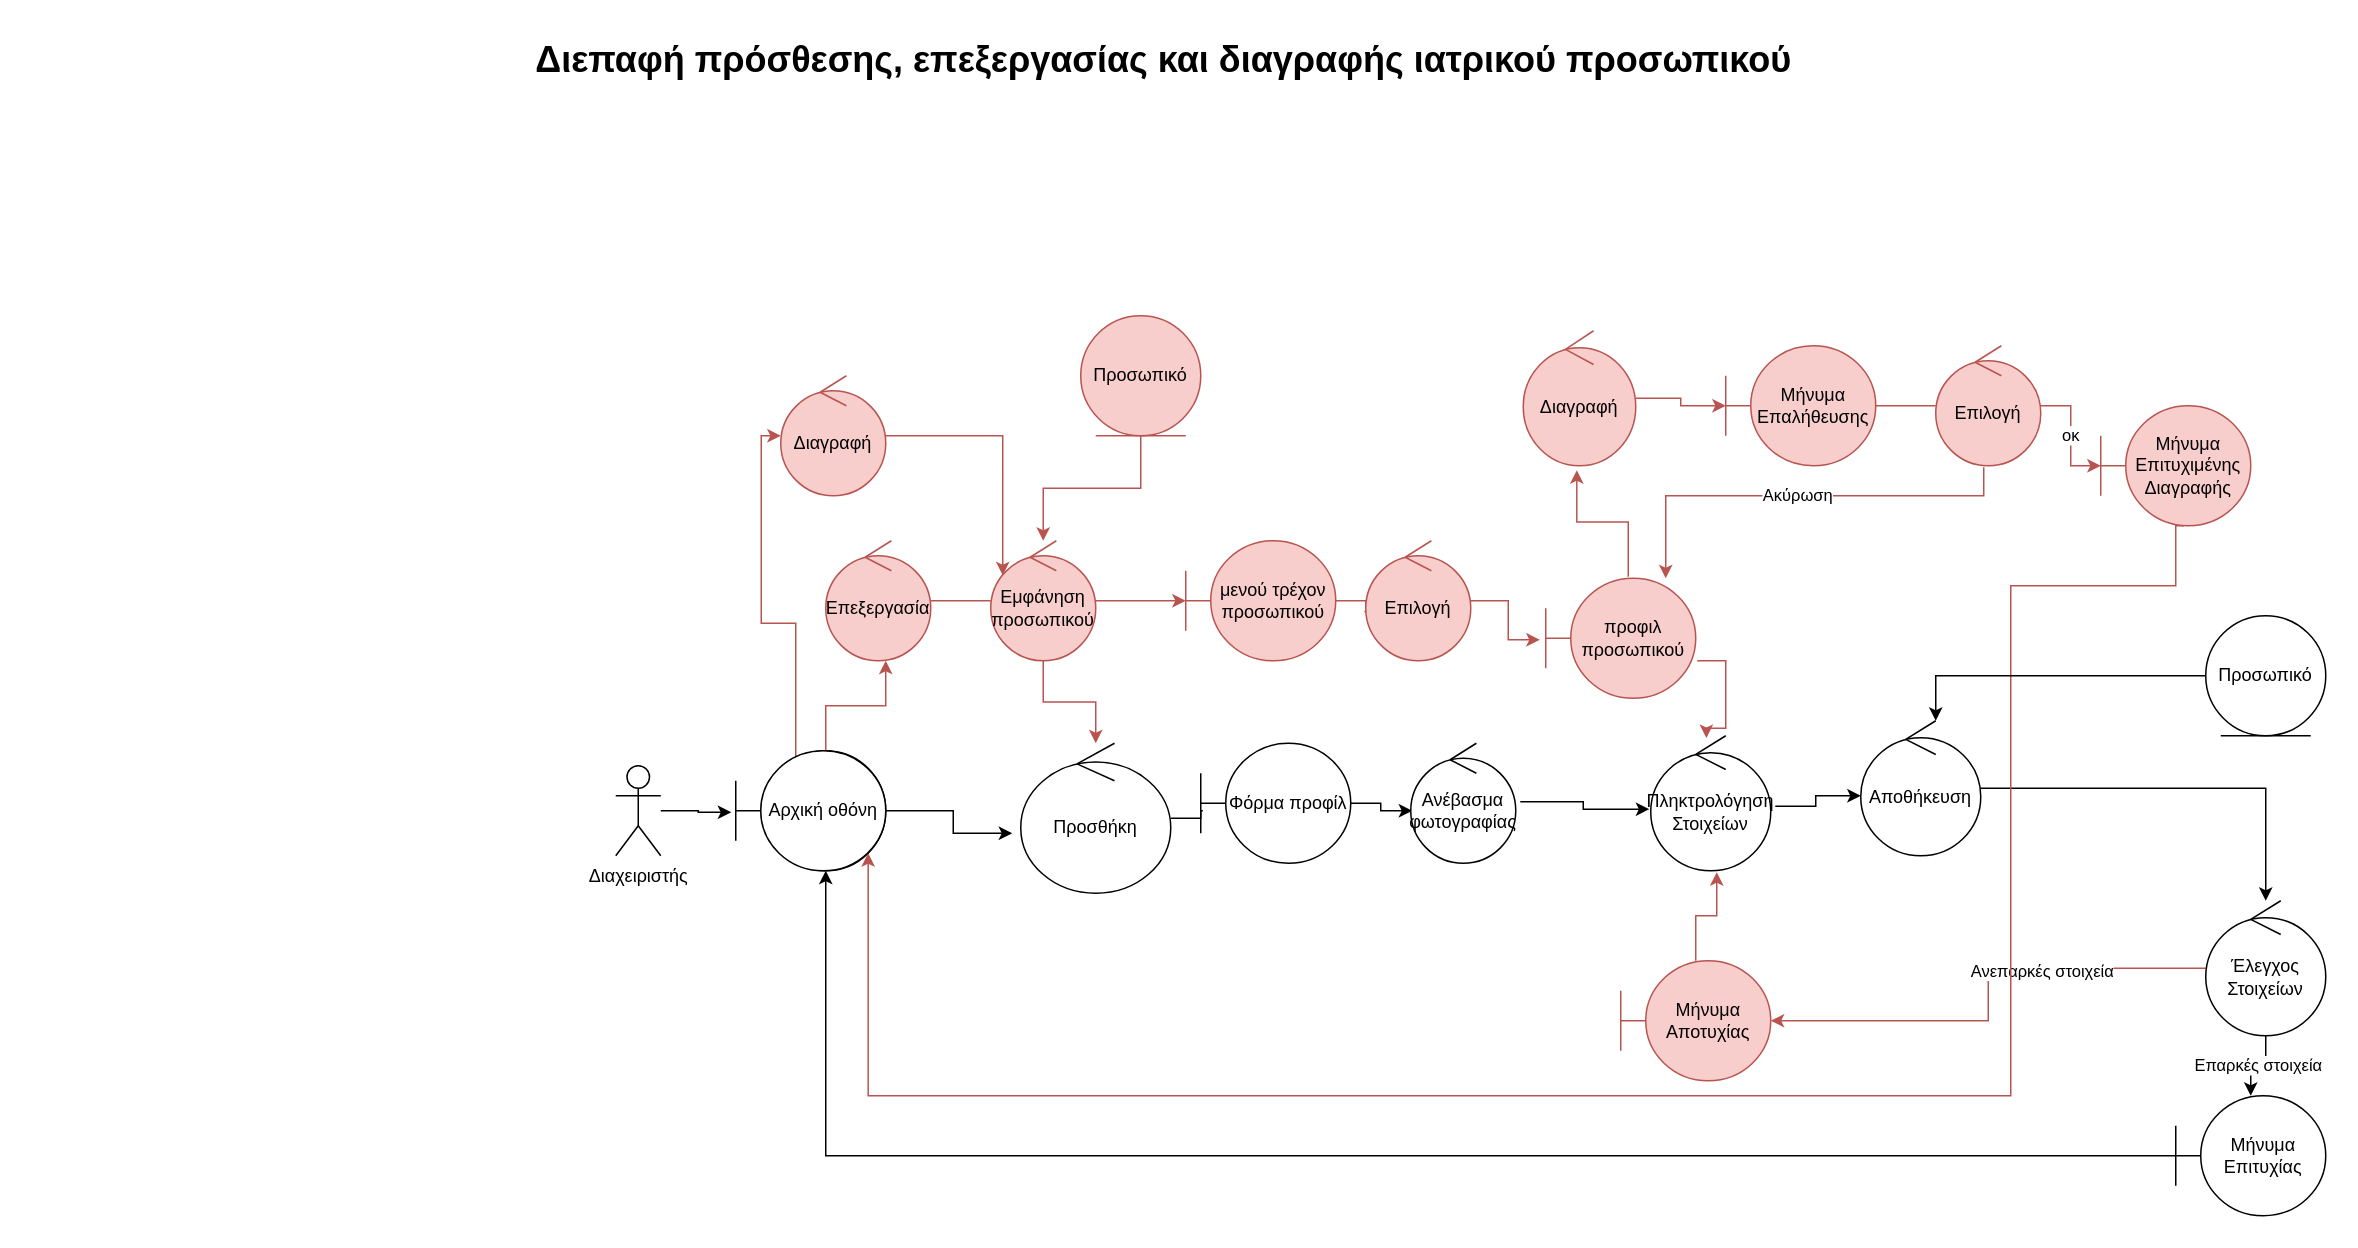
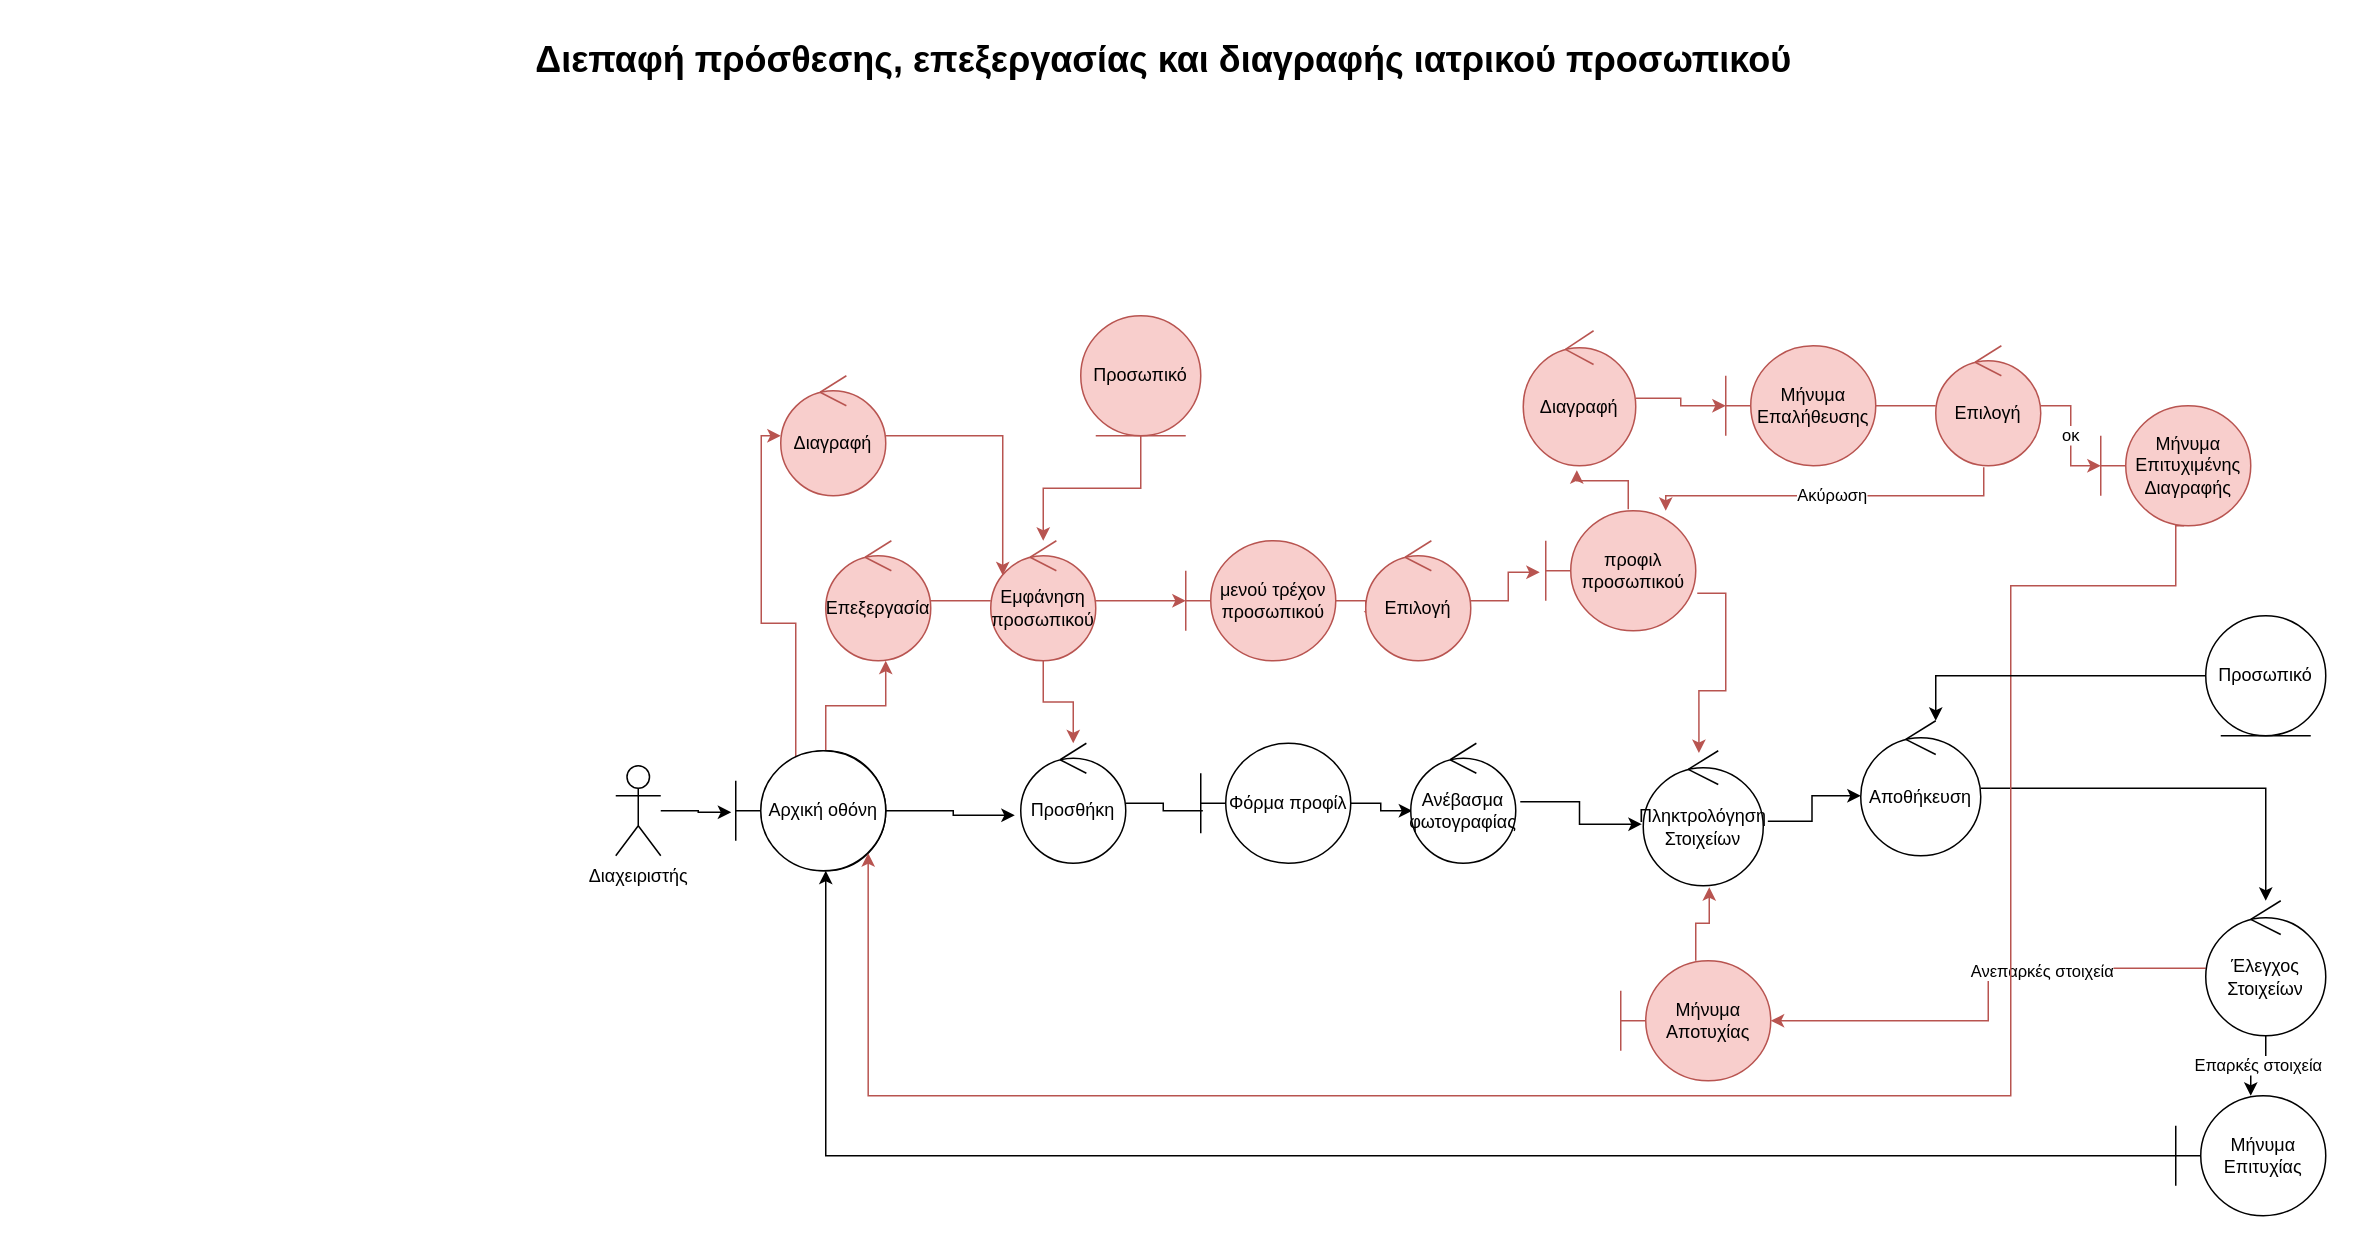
node "προφιλ προσωπικού": moved (1621, 638) -> (1621, 571)
node "Πληκτρολόγηση Στοιχείων": moved (1711, 803) -> (1703, 818)
node "Προσθήκη": size 150x150 -> 105x120
